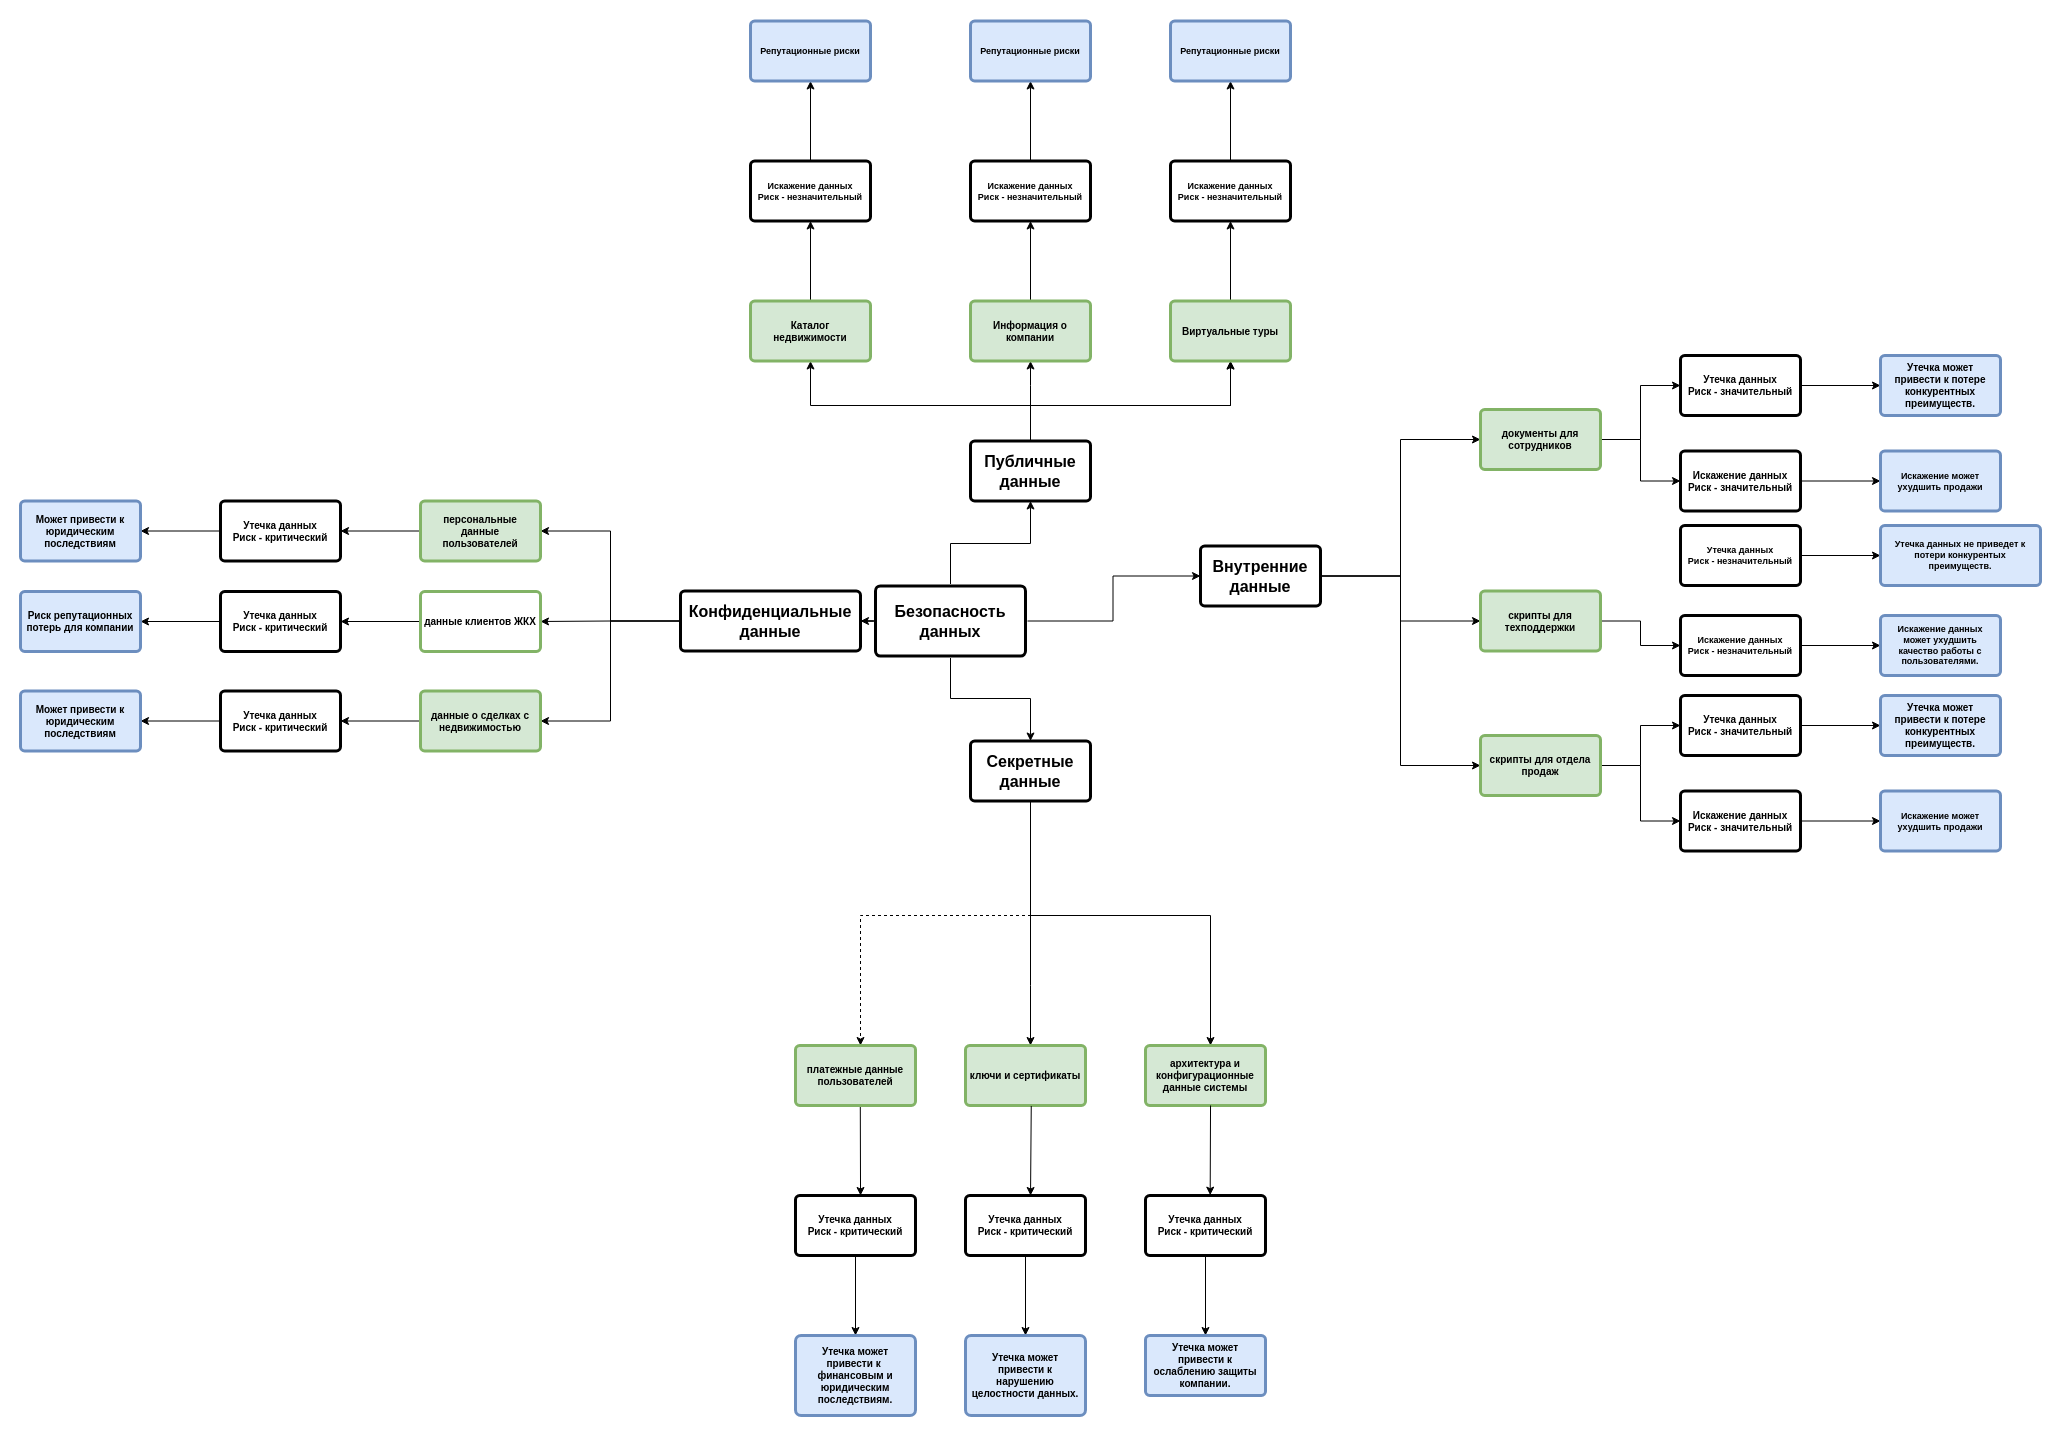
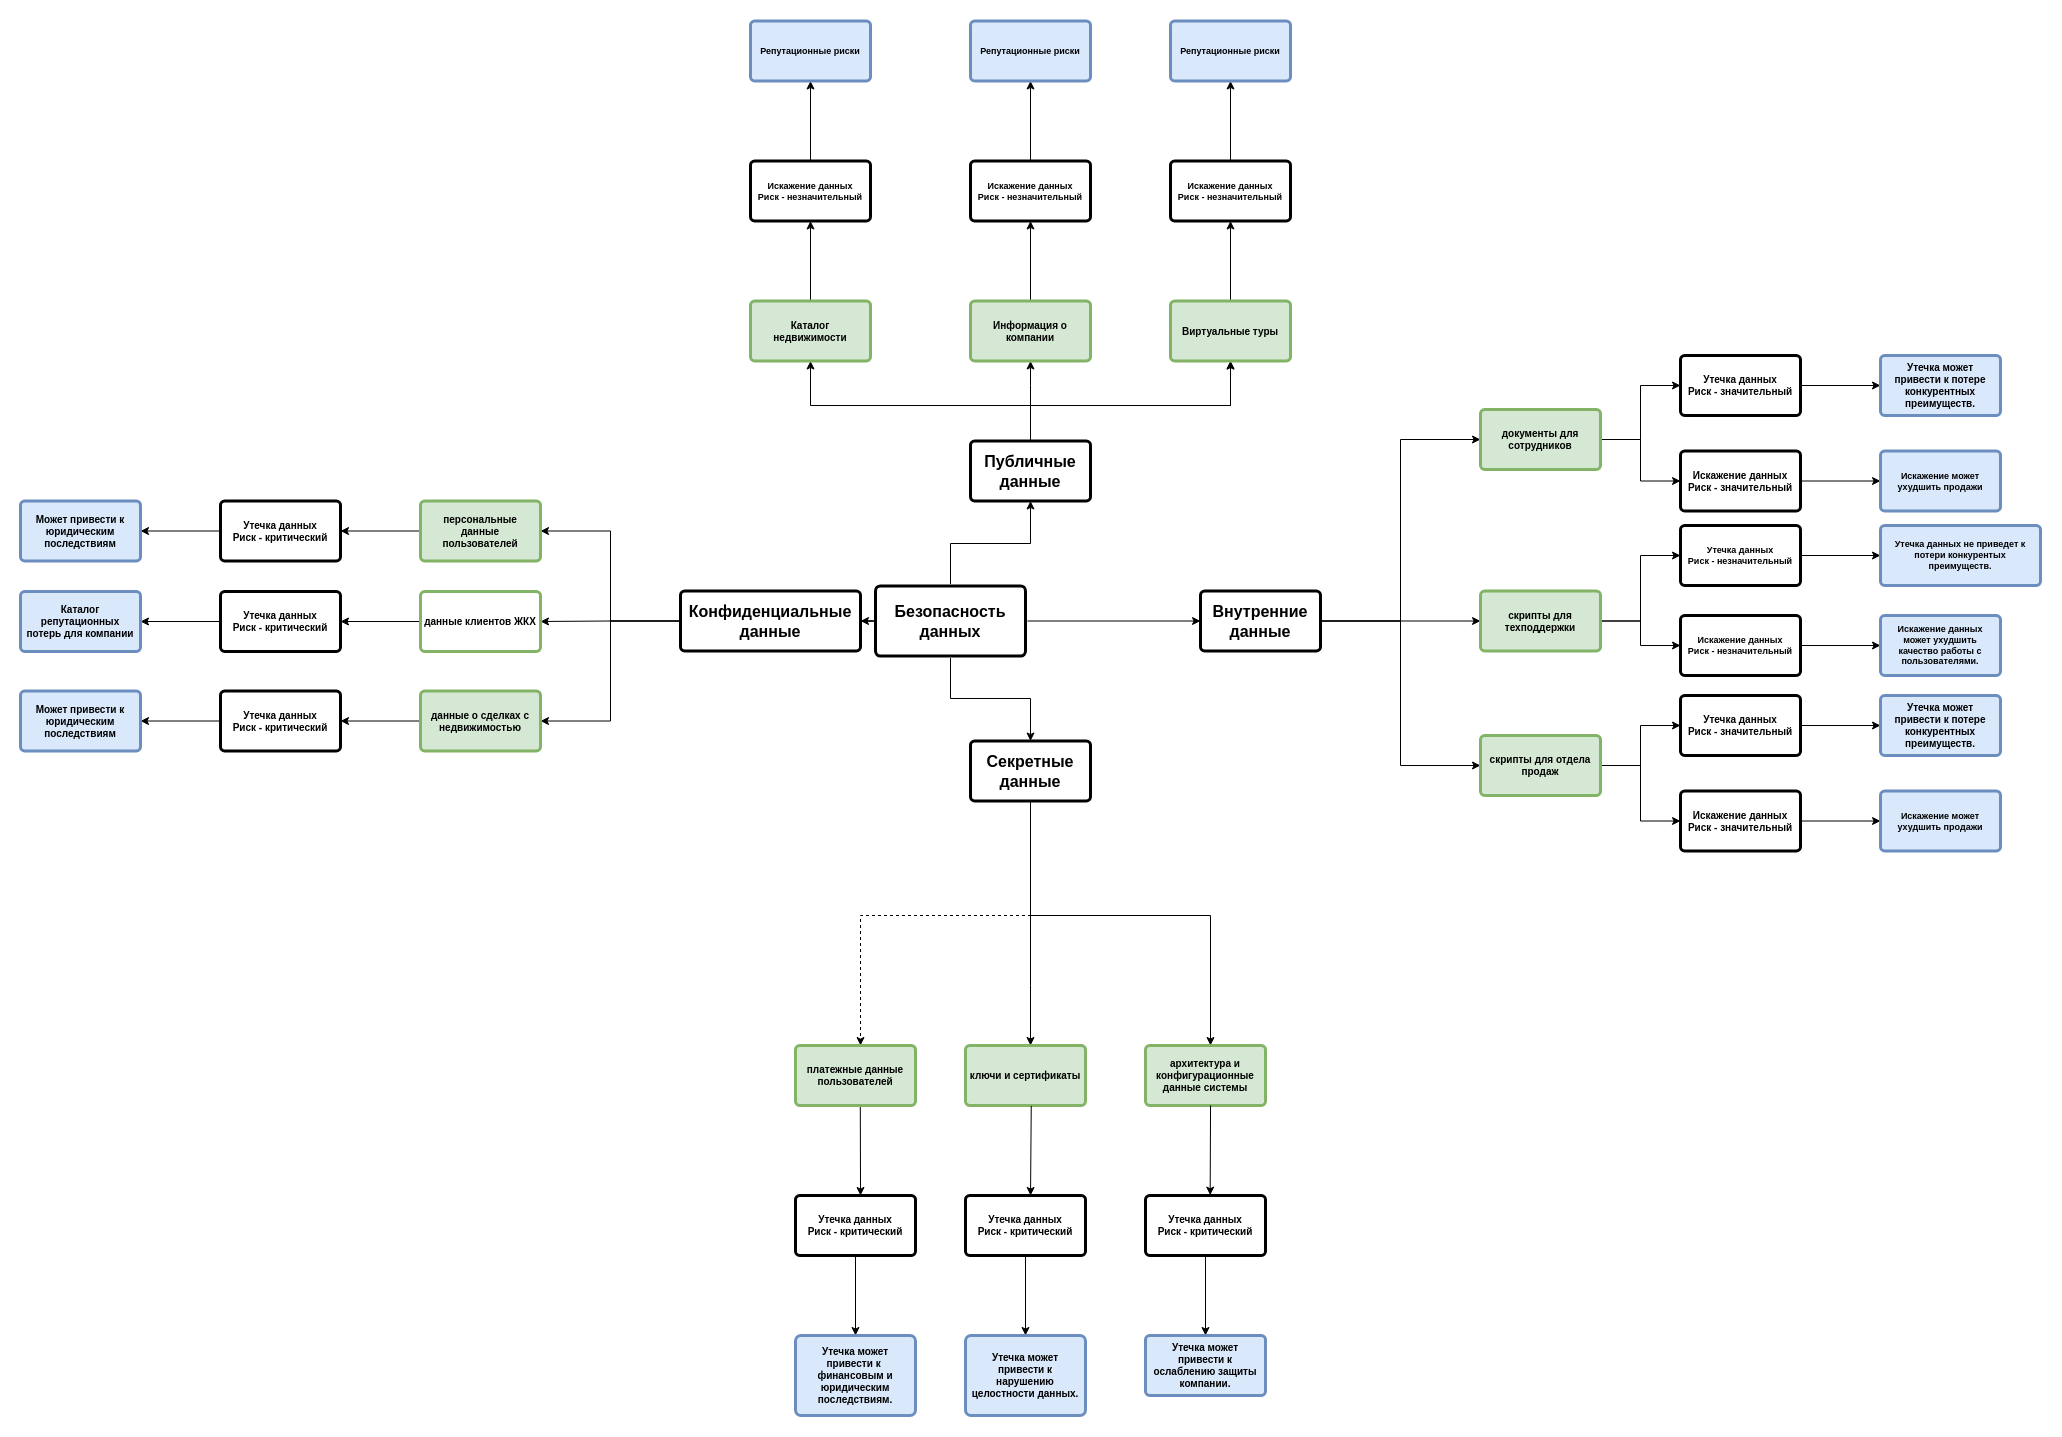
edge "скрипты для техподдержки" -> "Утечка данныхРиск - незначительный": added
node "Внутренние данные": moved (1261, 576) -> (1261, 621)
node "Риск репутационных потерь для компании": label "Риск репутационных потерь для компании" -> "Каталог репутационных потерь для компании"
